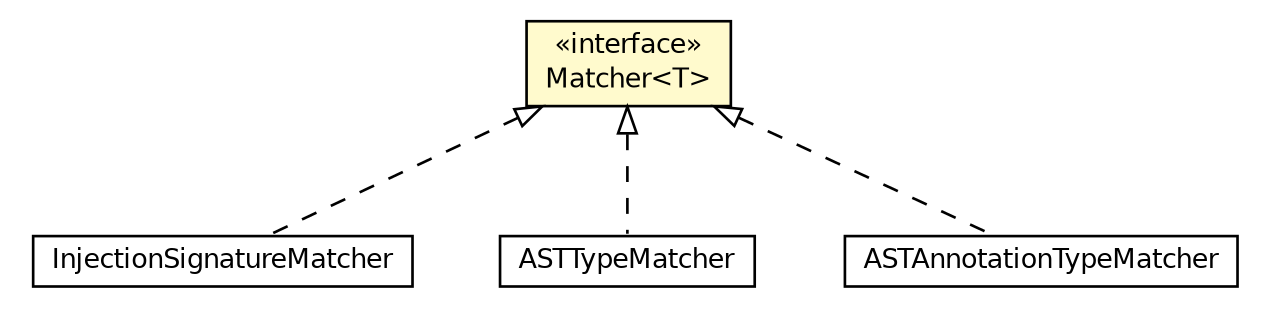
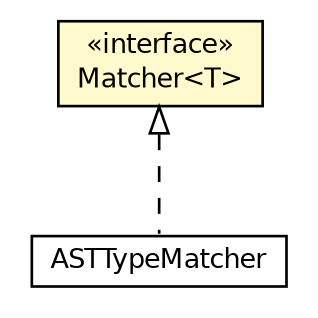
node "InjectionSignatureMatcher": removed
node "ASTAnnotationTypeMatcher": removed
